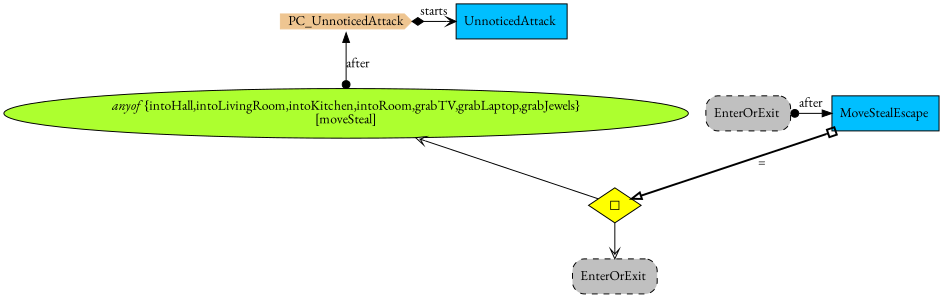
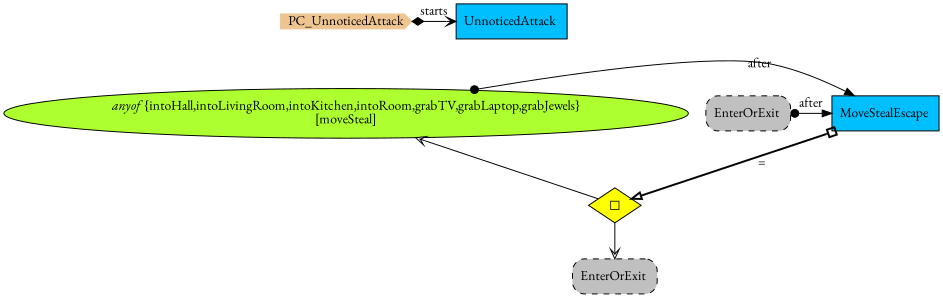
edge "PC_UnnoticedAttack" -- "anyof": now "MoveStealEscape" -- "anyof"
